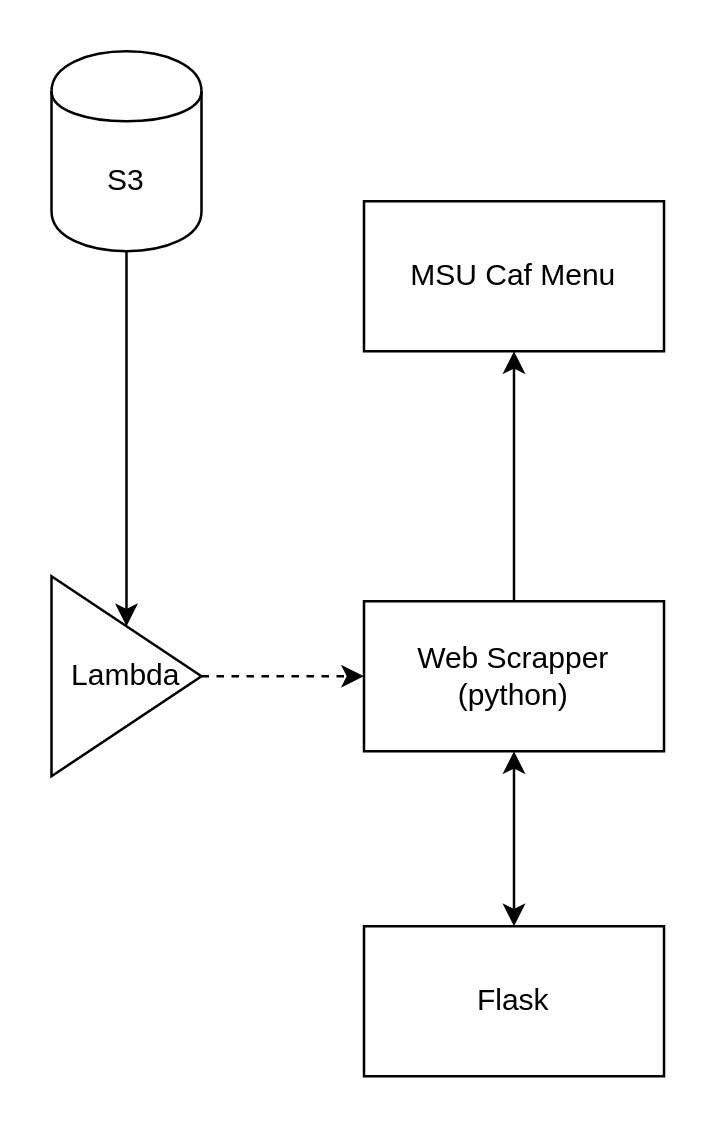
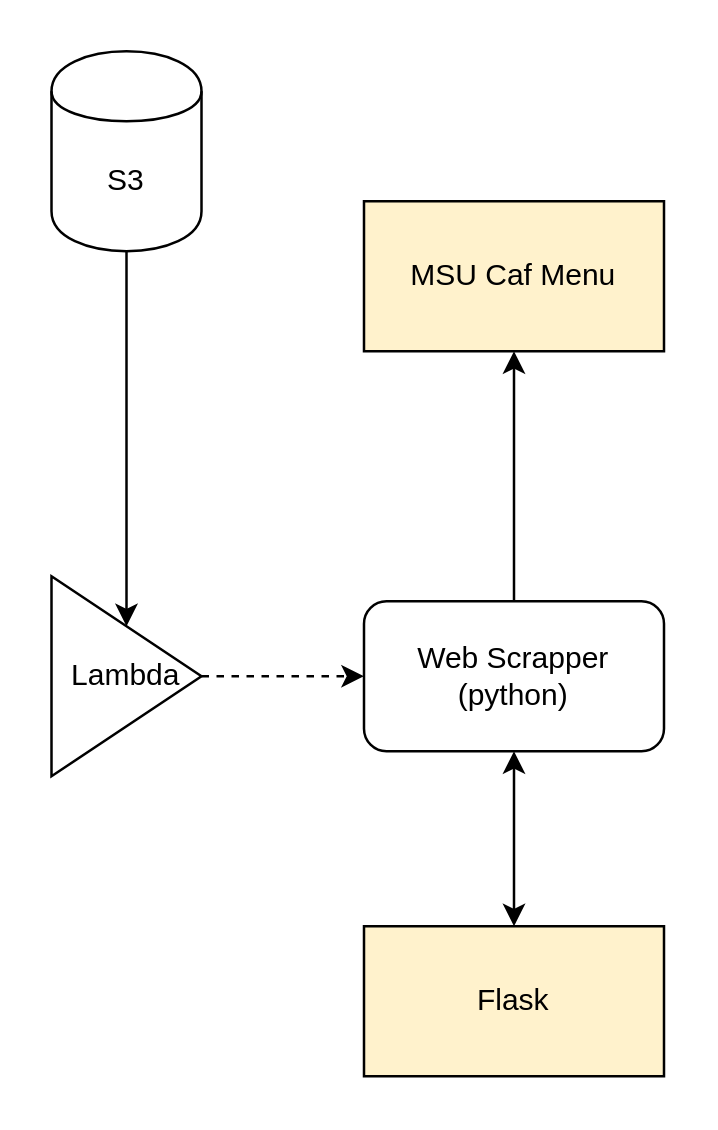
node "MSU Caf Menu": fillcolor #ffffff -> #fff2cc
node "Web Scrapper (python)": shape rectangle -> rounded rectangle
node "Flask": fillcolor #ffffff -> #fff2cc
